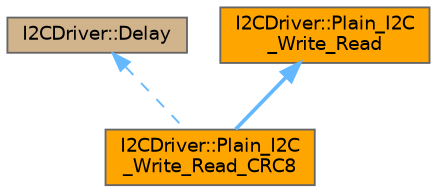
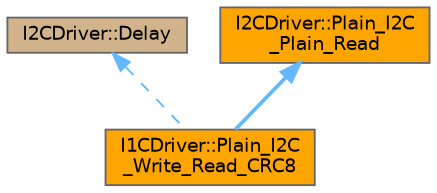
node "I2CDriver::Plain_I2C _Write_Read": label "I2CDriver::Plain_I2C _Write_Read" -> "I2CDriver::Plain_I2C _Plain_Read"
node "I2CDriver::Plain_I2C _Write_Read_CRC8": label "I2CDriver::Plain_I2C _Write_Read_CRC8" -> "I1CDriver::Plain_I2C _Write_Read_CRC8"
